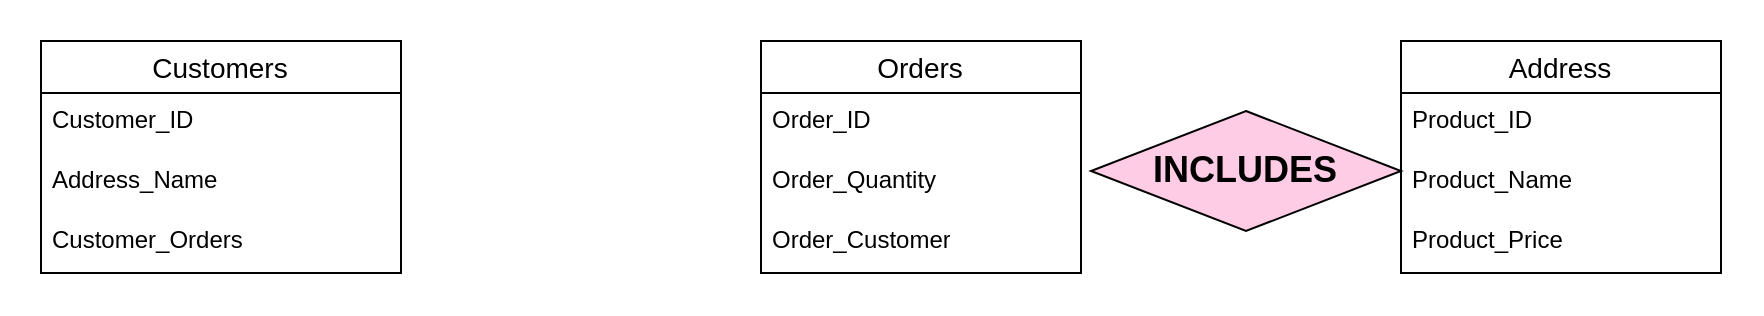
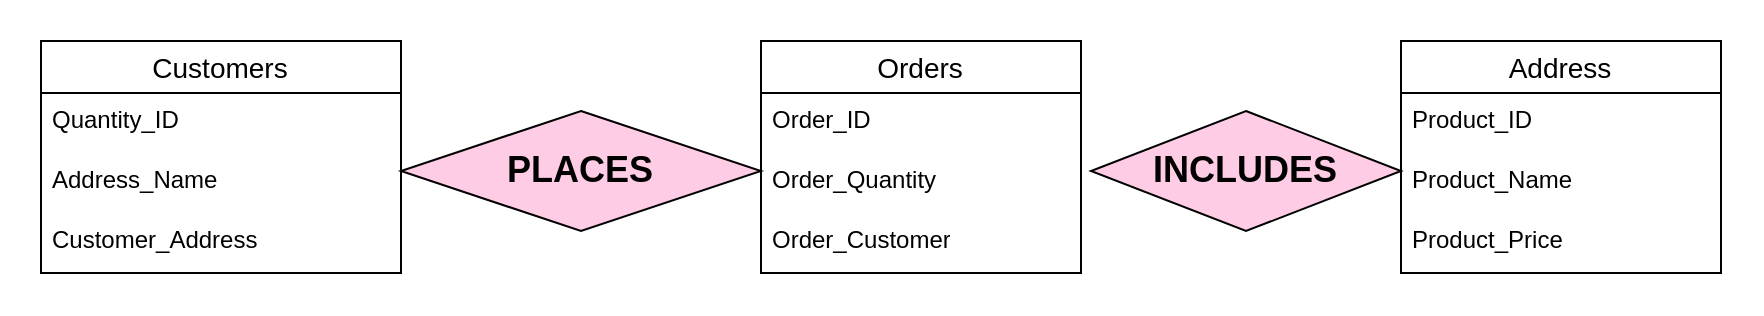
node "Customer_ID": label "Customer_ID" -> "Quantity_ID"
node "PLACES": added
node "Customer_Orders": label "Customer_Orders" -> "Customer_Address"
